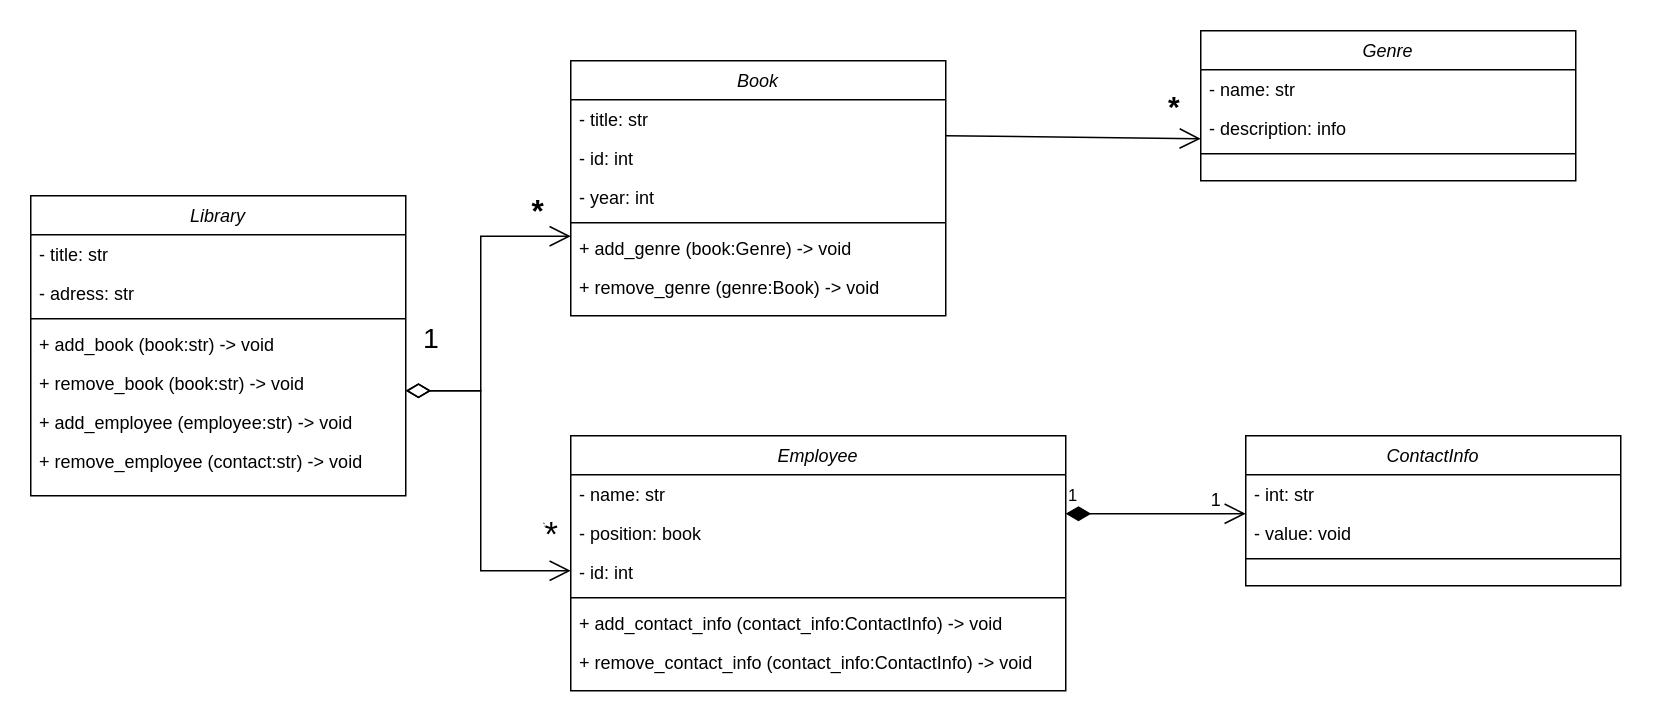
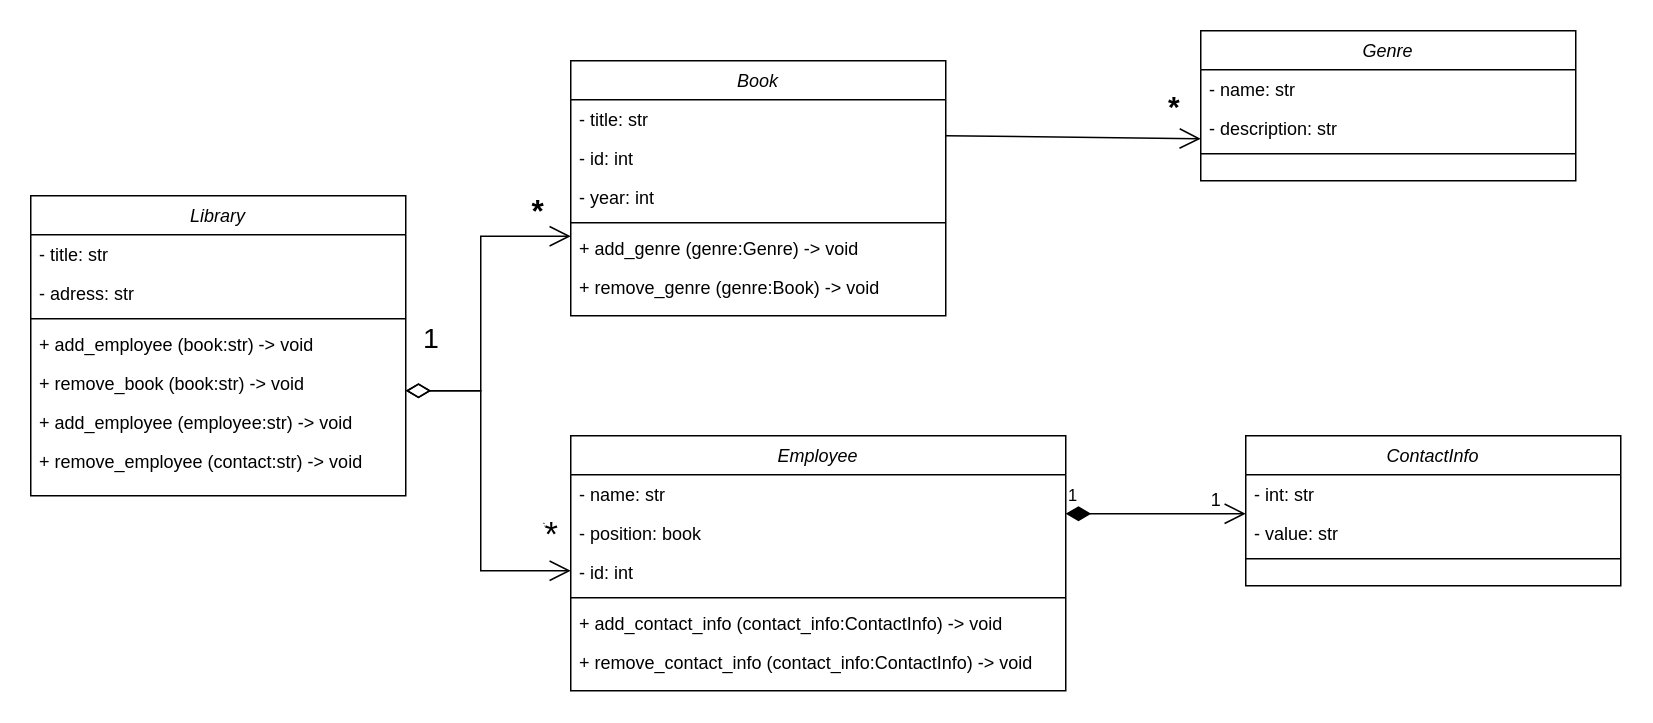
node "- description: info": label "- description: info" -> "- description: str"
node "+ add_genre (book:Genre) -> void": label "+ add_genre (book:Genre) -> void" -> "+ add_genre (genre:Genre) -> void"
node "+ add_book (book:str) -> void": label "+ add_book (book:str) -> void" -> "+ add_employee (book:str) -> void"
node "- value: void": label "- value: void" -> "- value: str"
